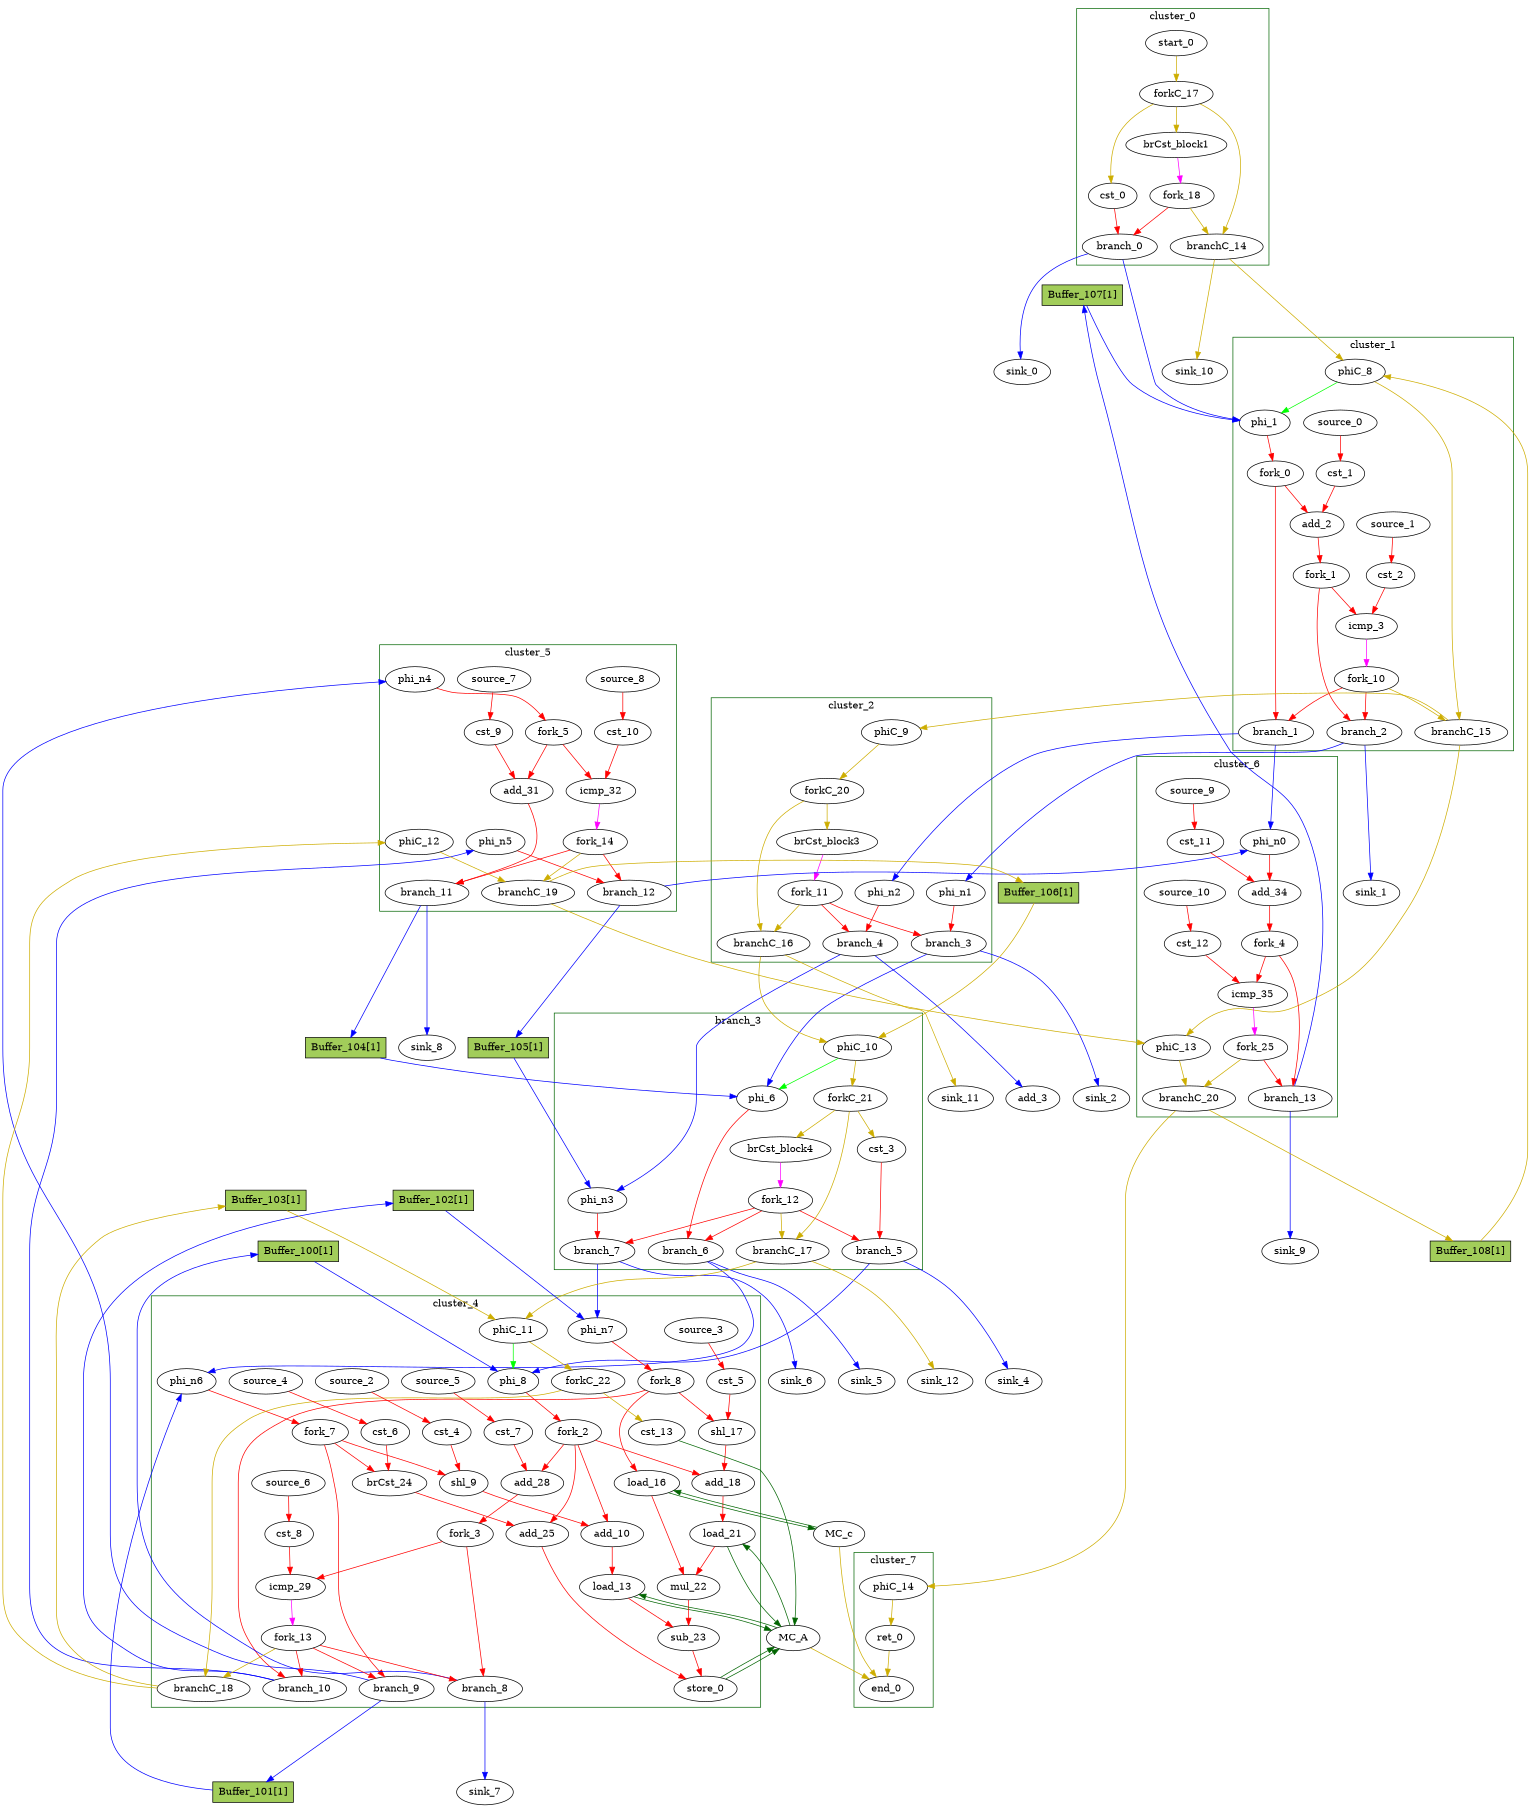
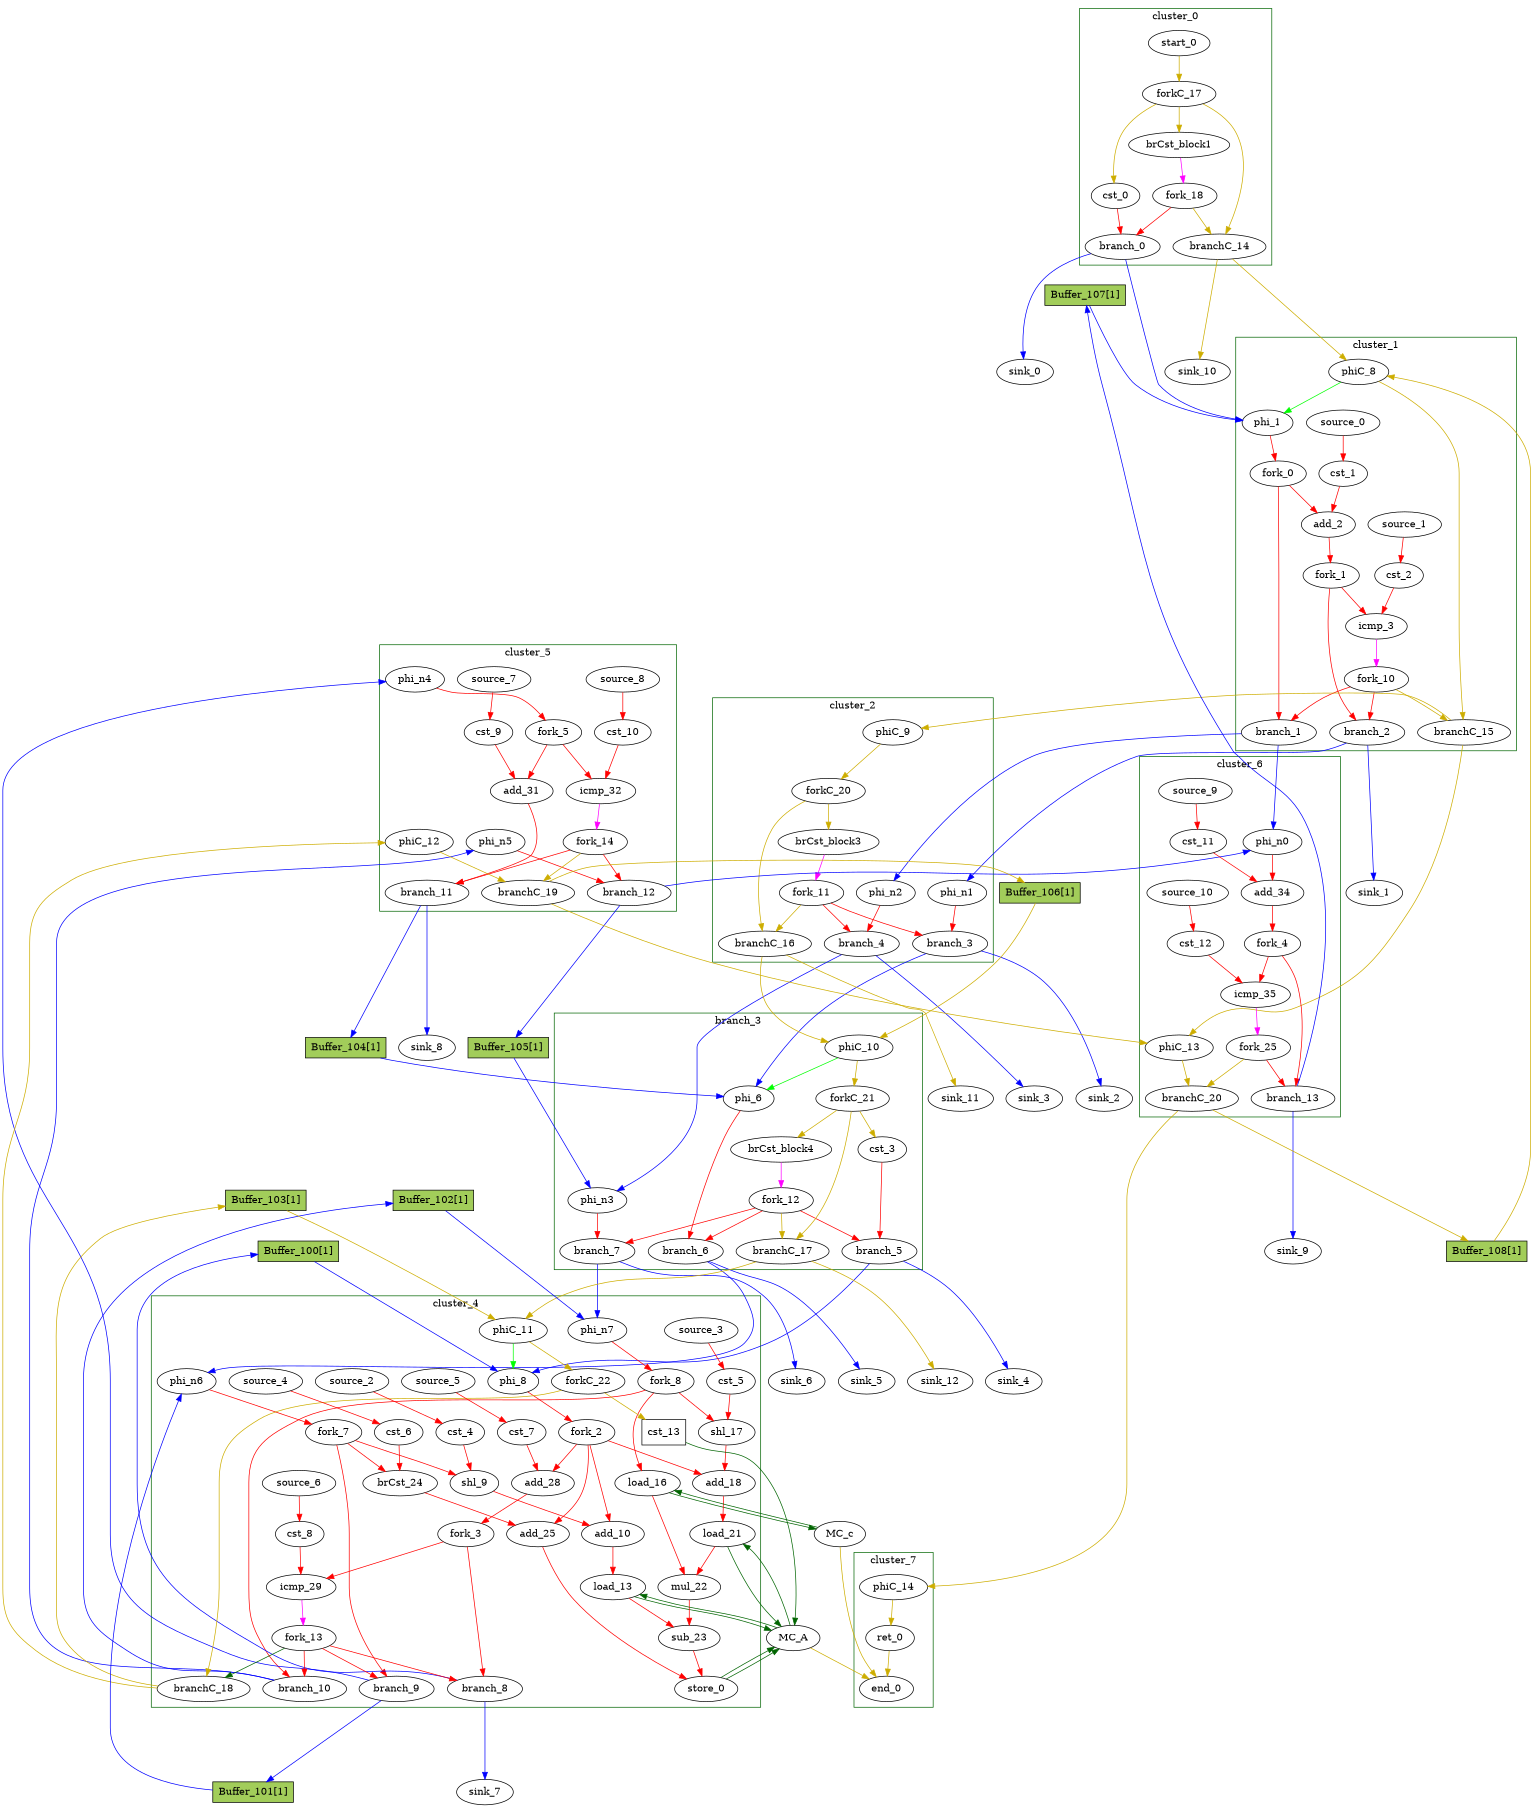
node "add_3": label "add_3" -> "sink_3"
node "cst_13": shape ellipse -> box
edge "fork_13" -> "branchC_18": color gold3 -> darkgreen
